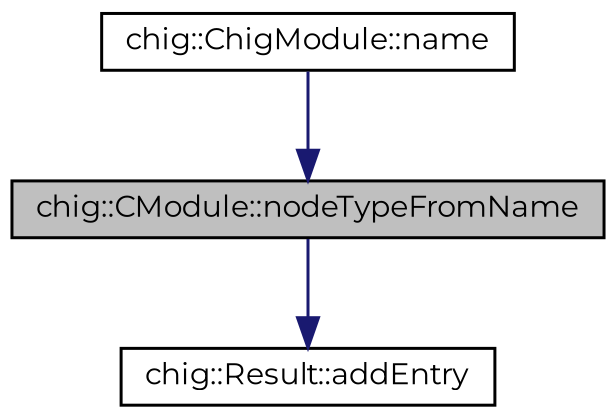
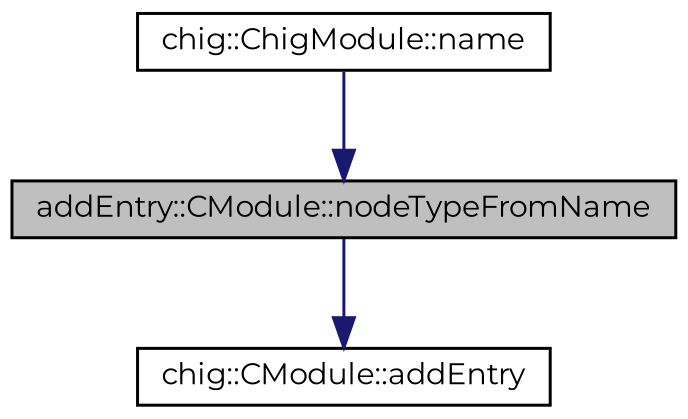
node "chig::CModule::nodeTypeFromName": label "chig::CModule::nodeTypeFromName" -> "addEntry::CModule::nodeTypeFromName"
node "chig::Result::addEntry": label "chig::Result::addEntry" -> "chig::CModule::addEntry"
